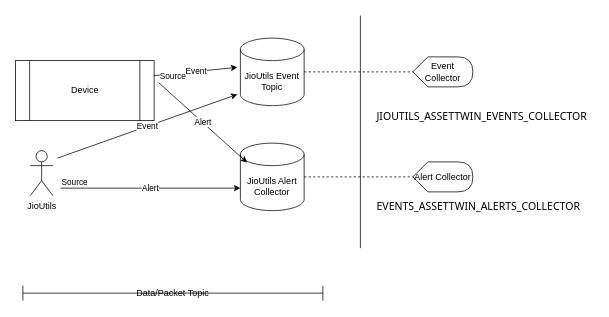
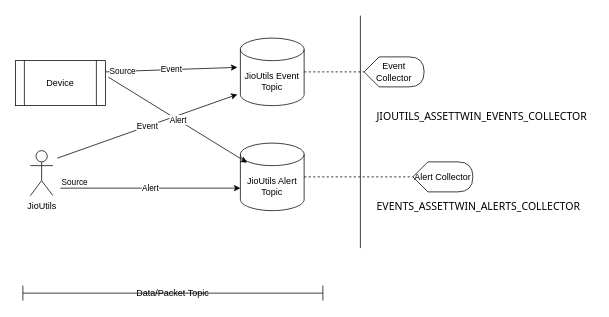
node "Event Collector": moved (443, 72) -> (394, 72)
node "Device": size 139x60 -> 90x45
node "JioUtils Alert Collector": label "JioUtils Alert Collector" -> "JioUtils Alert Topic"
